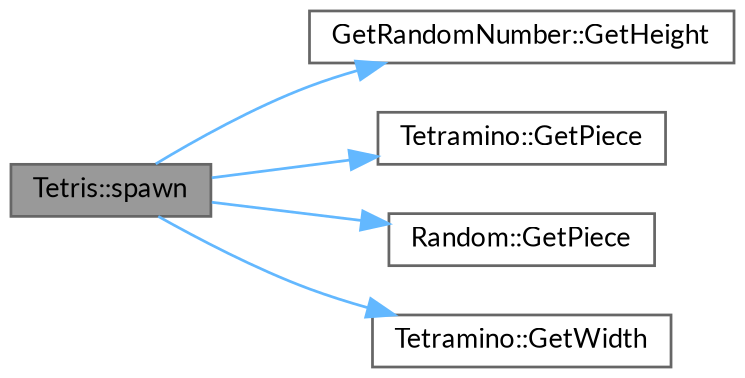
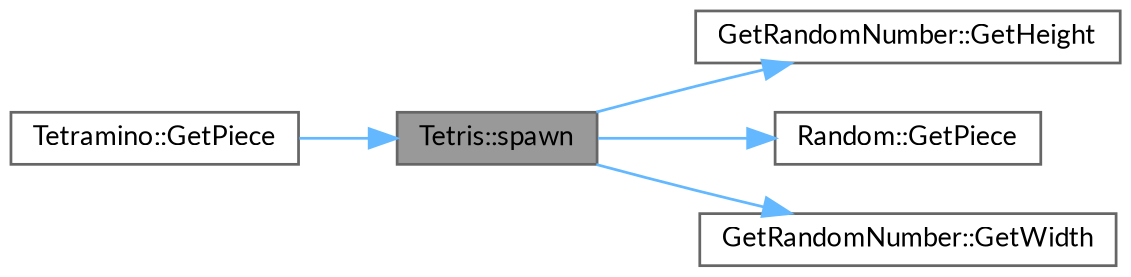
edge "Tetris::spawn" -> "Tetramino::GetPiece": reversed
node "Tetramino::GetWidth": label "Tetramino::GetWidth" -> "GetRandomNumber::GetWidth"
